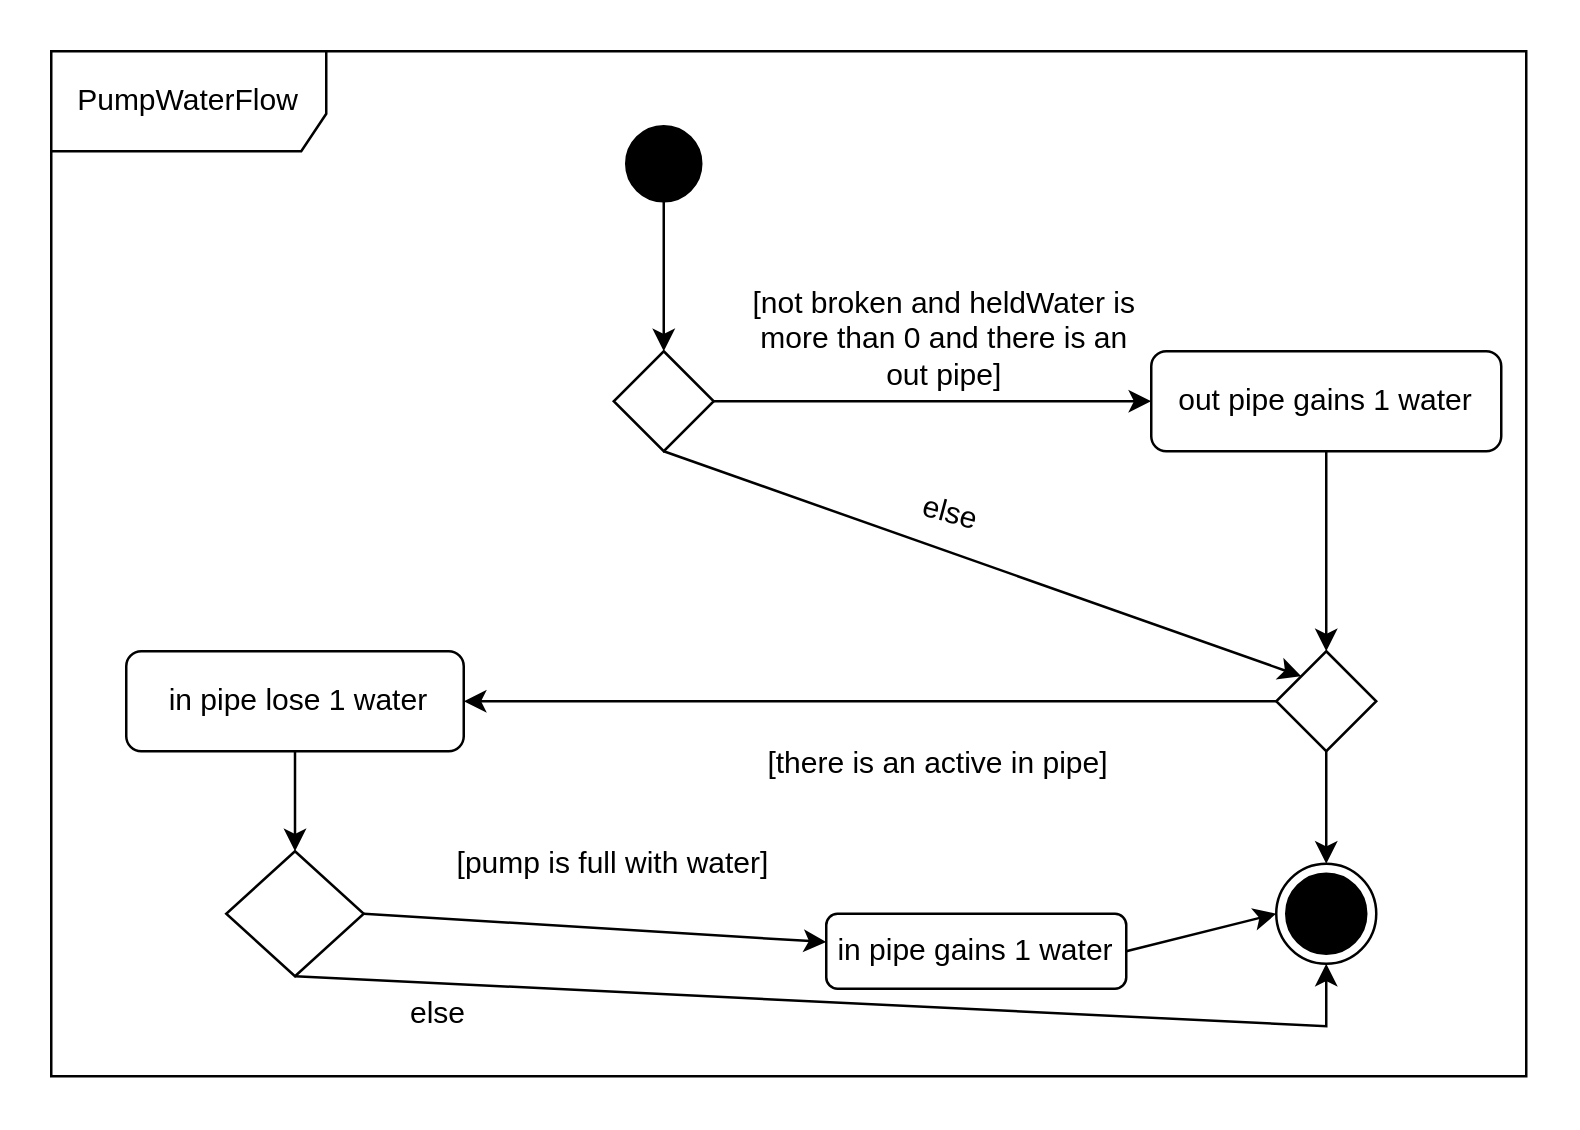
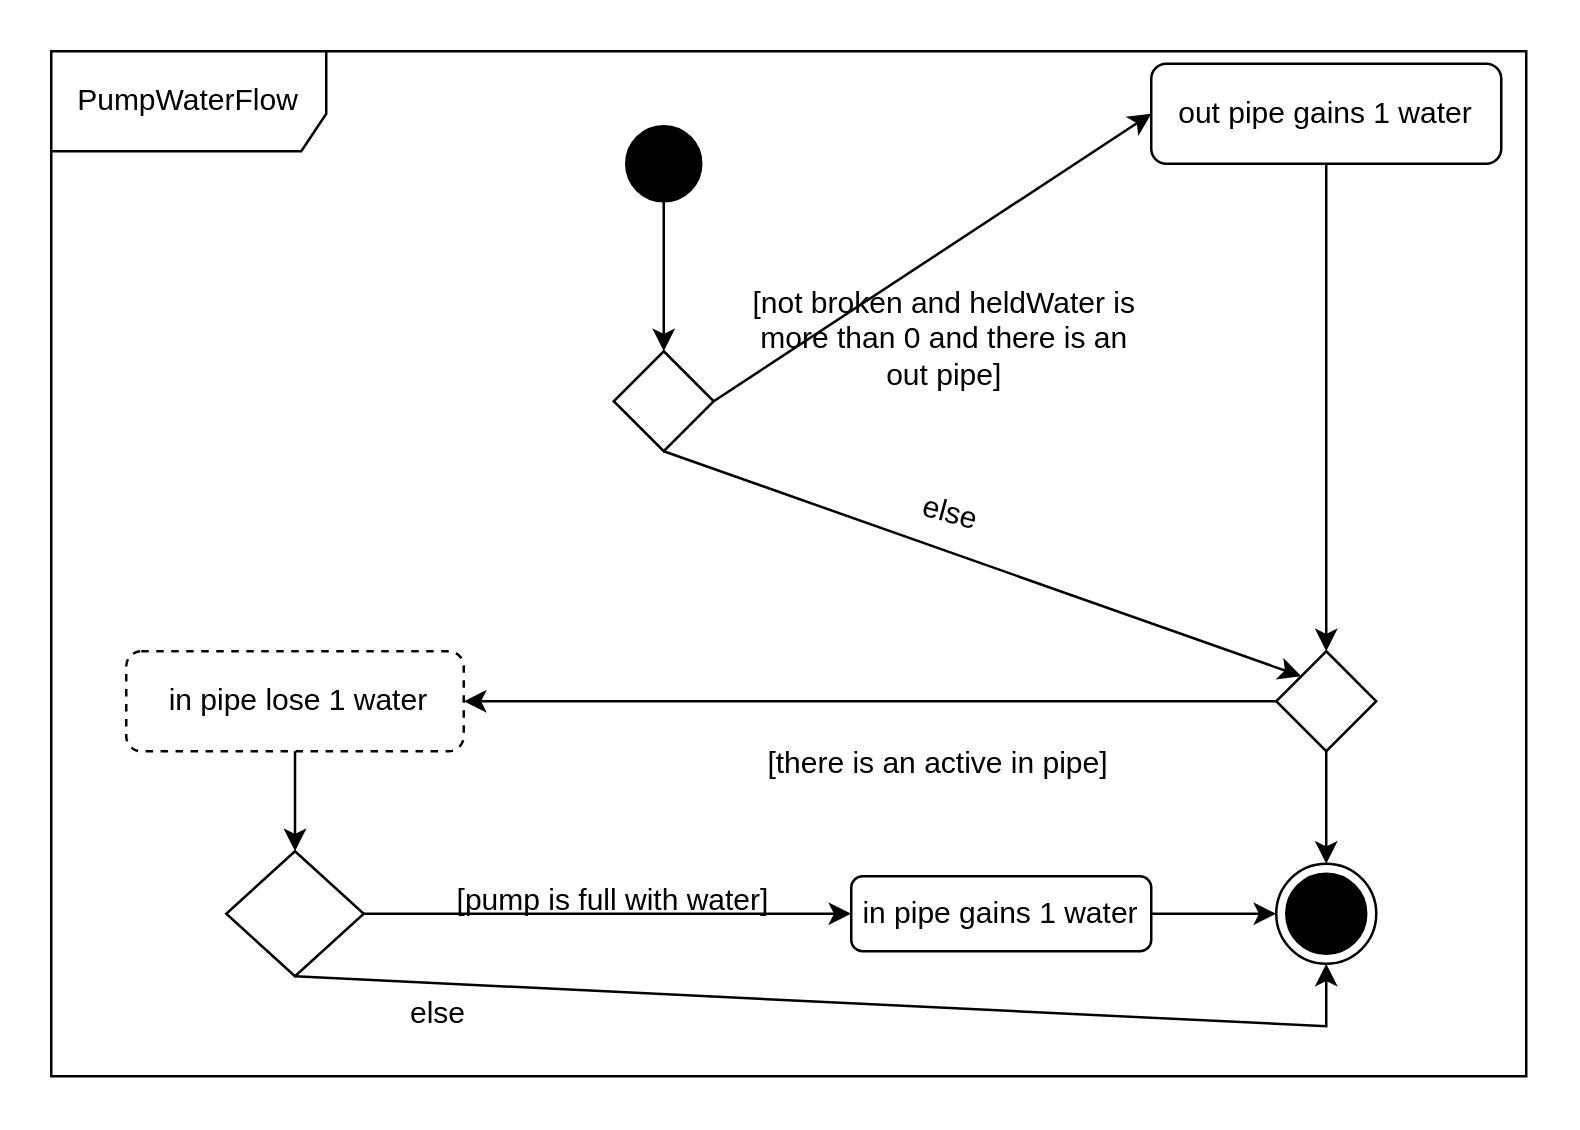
node "out pipe gains 1 water": moved (1326, 401) -> (1326, 114)
node "in pipe lose 1 water": style solid -> dashed
node "[pump is full with water]": moved (614, 864) -> (614, 901)
node "in pipe gains 1 water": moved (976, 951) -> (1001, 914)
